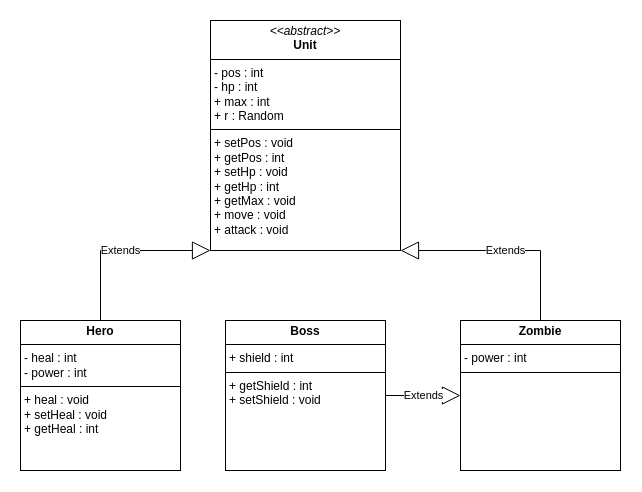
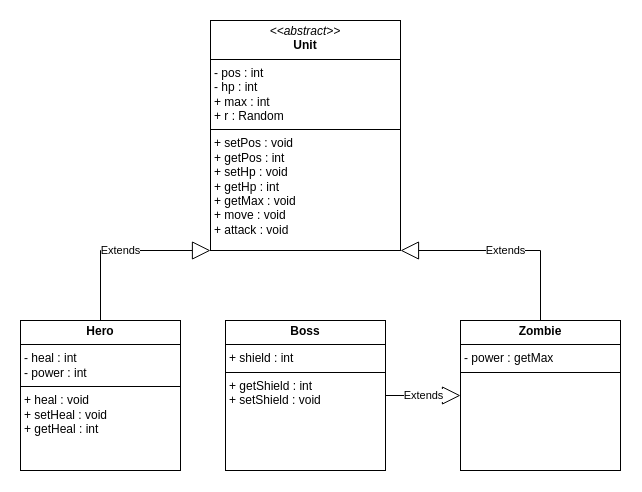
node "Zombie - power : int": label "Zombie - power : int" -> "Zombie - power : getMax"
